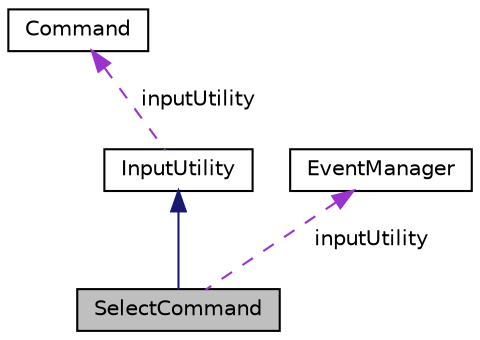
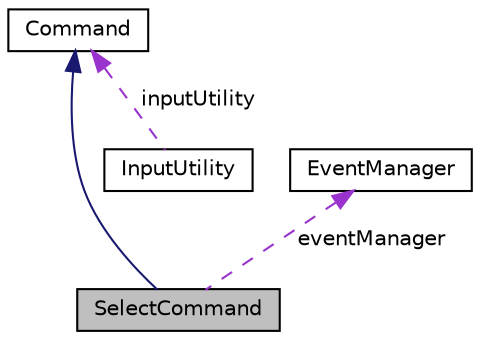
edge "SelectCommand" -> "EventManager": label " inputUtility" -> " eventManager"
edge "SelectCommand" -> "InputUtility": now "SelectCommand" -> "Command"
